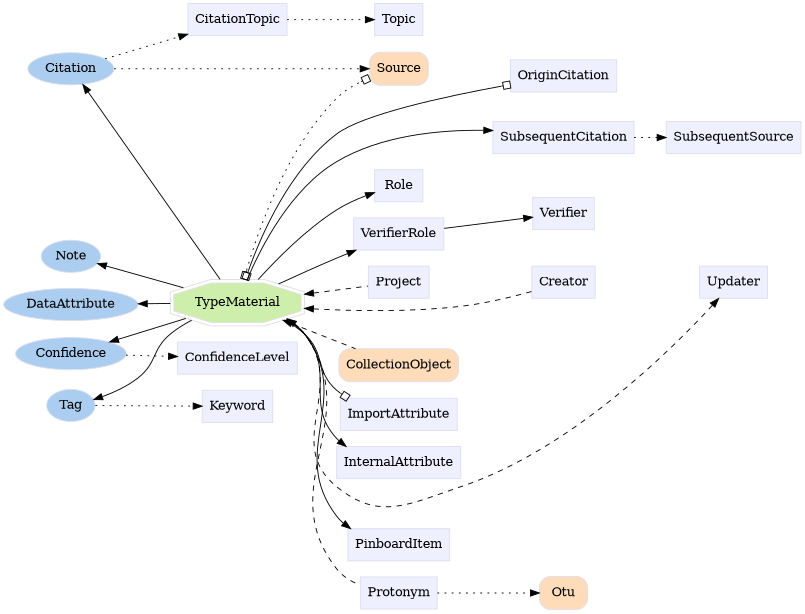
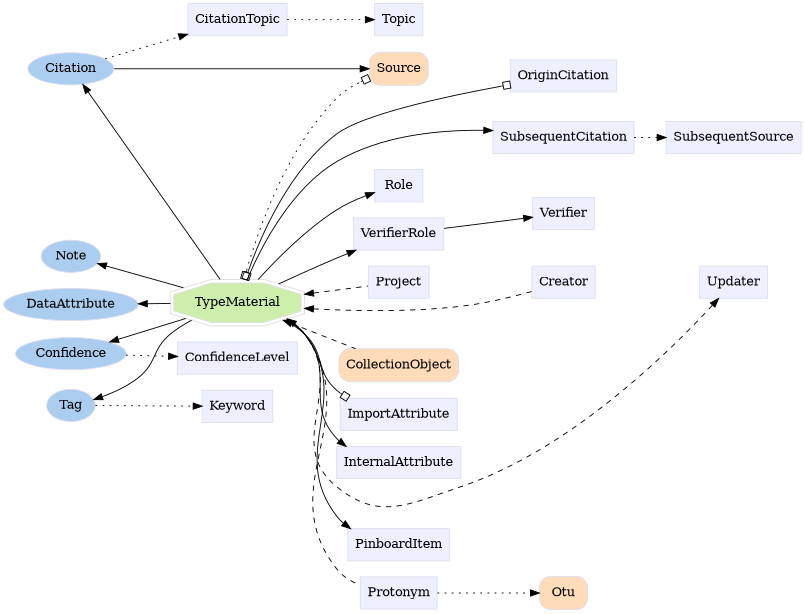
edge "Citation" -> "Source": style dotted -> solid
